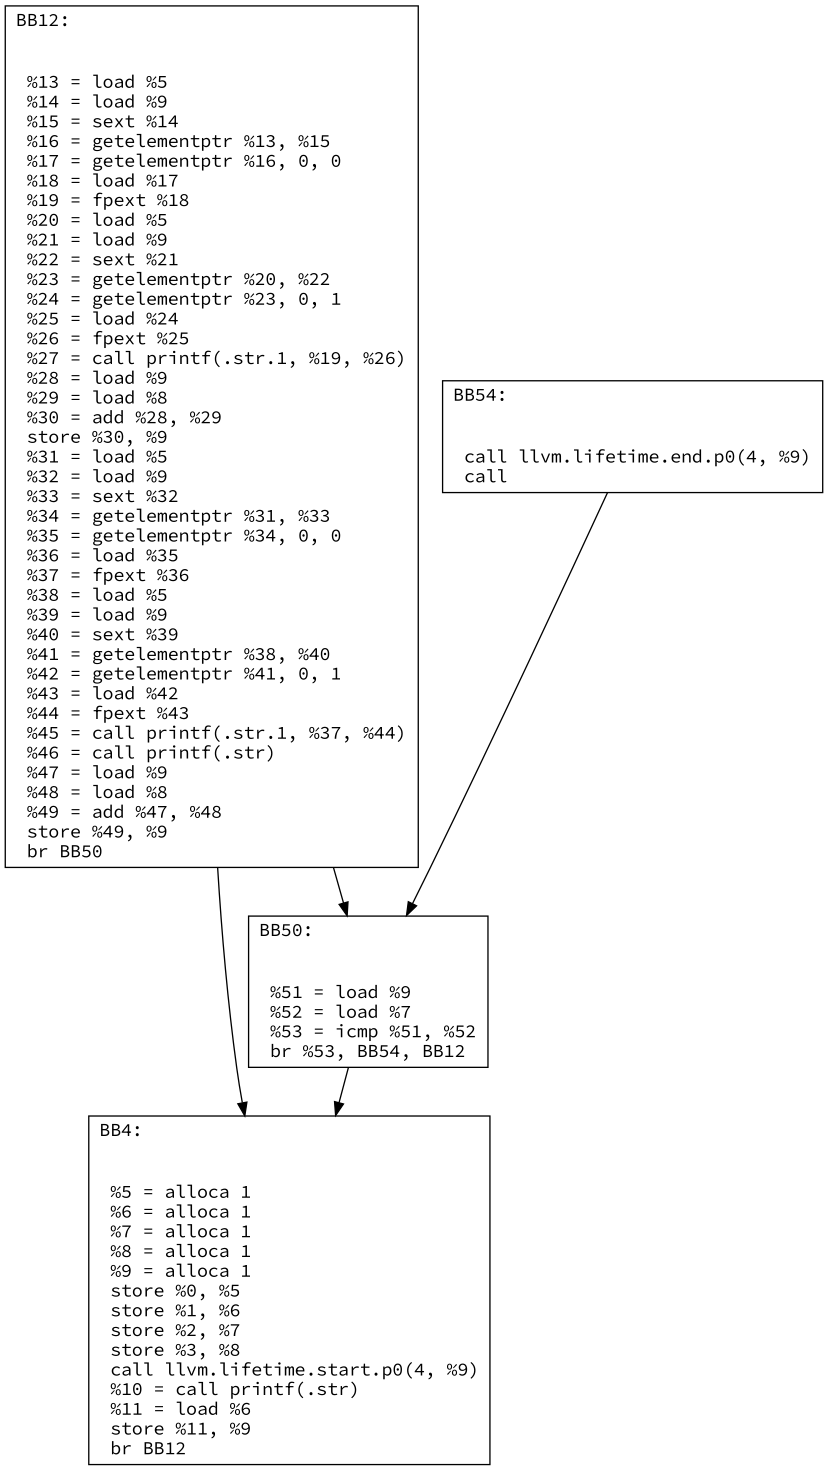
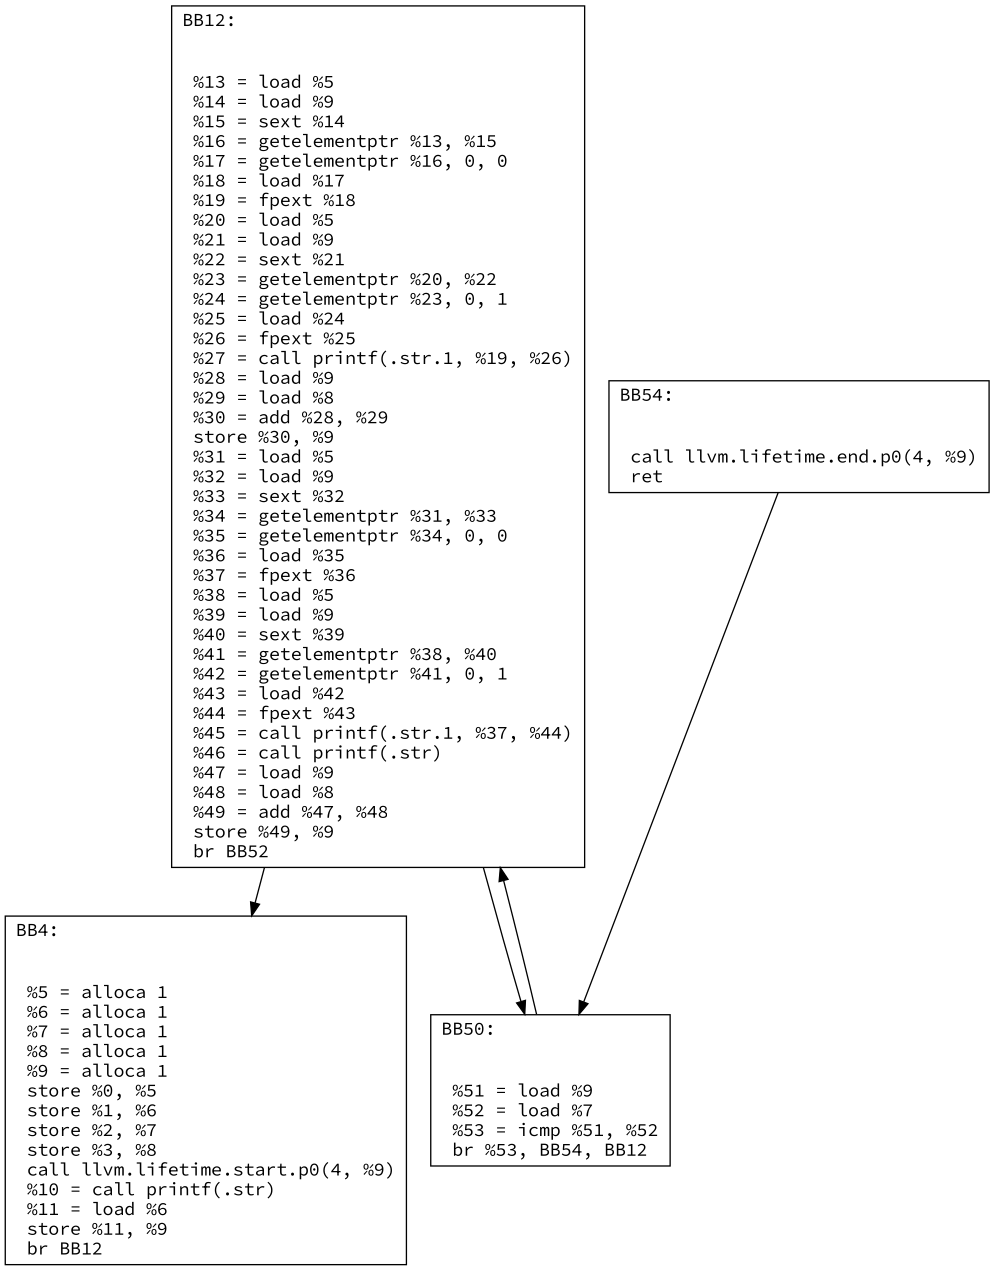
node "BB54:": text "call" -> "ret"
node "BB12:": text "br BB50" -> "br BB52"
edge "BB50:" -> "BB4:": now "BB50:" -> "BB12:"
